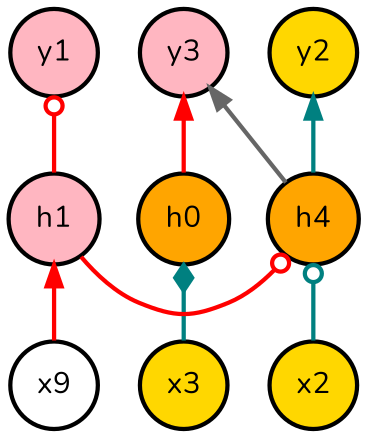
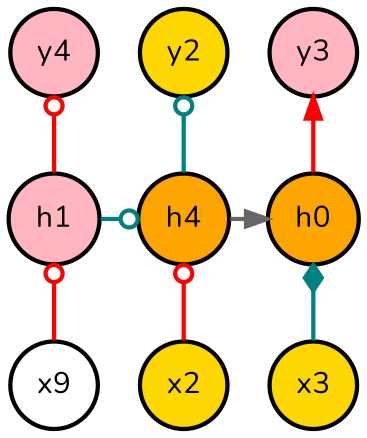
node "y1": label "y1" -> "y4"
edge "h4" -> "y3": now "h4" -> "h0"
edge "h4" -> "y2": arrowhead normal -> odot
edge "x2" -> "h4": color teal -> red
edge "h1" -> "h4": color red -> teal
edge "x9" -> "h1": arrowhead normal -> odot
